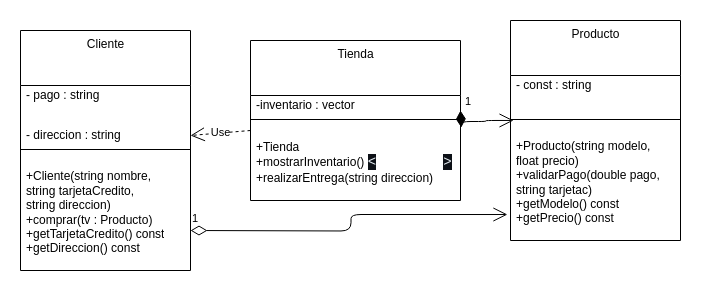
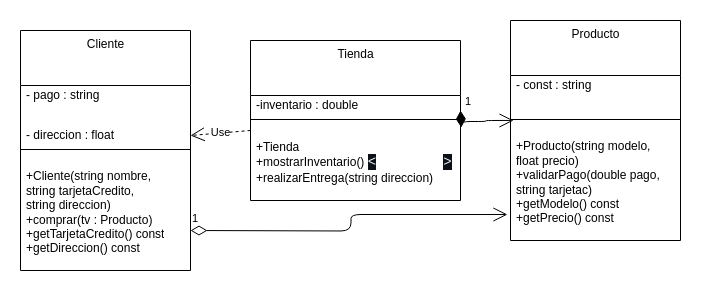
node "-inventario : vector": label "-inventario : vector" -> "-inventario : double"
node "- direccion : string": label "- direccion : string" -> "- direccion : float"
